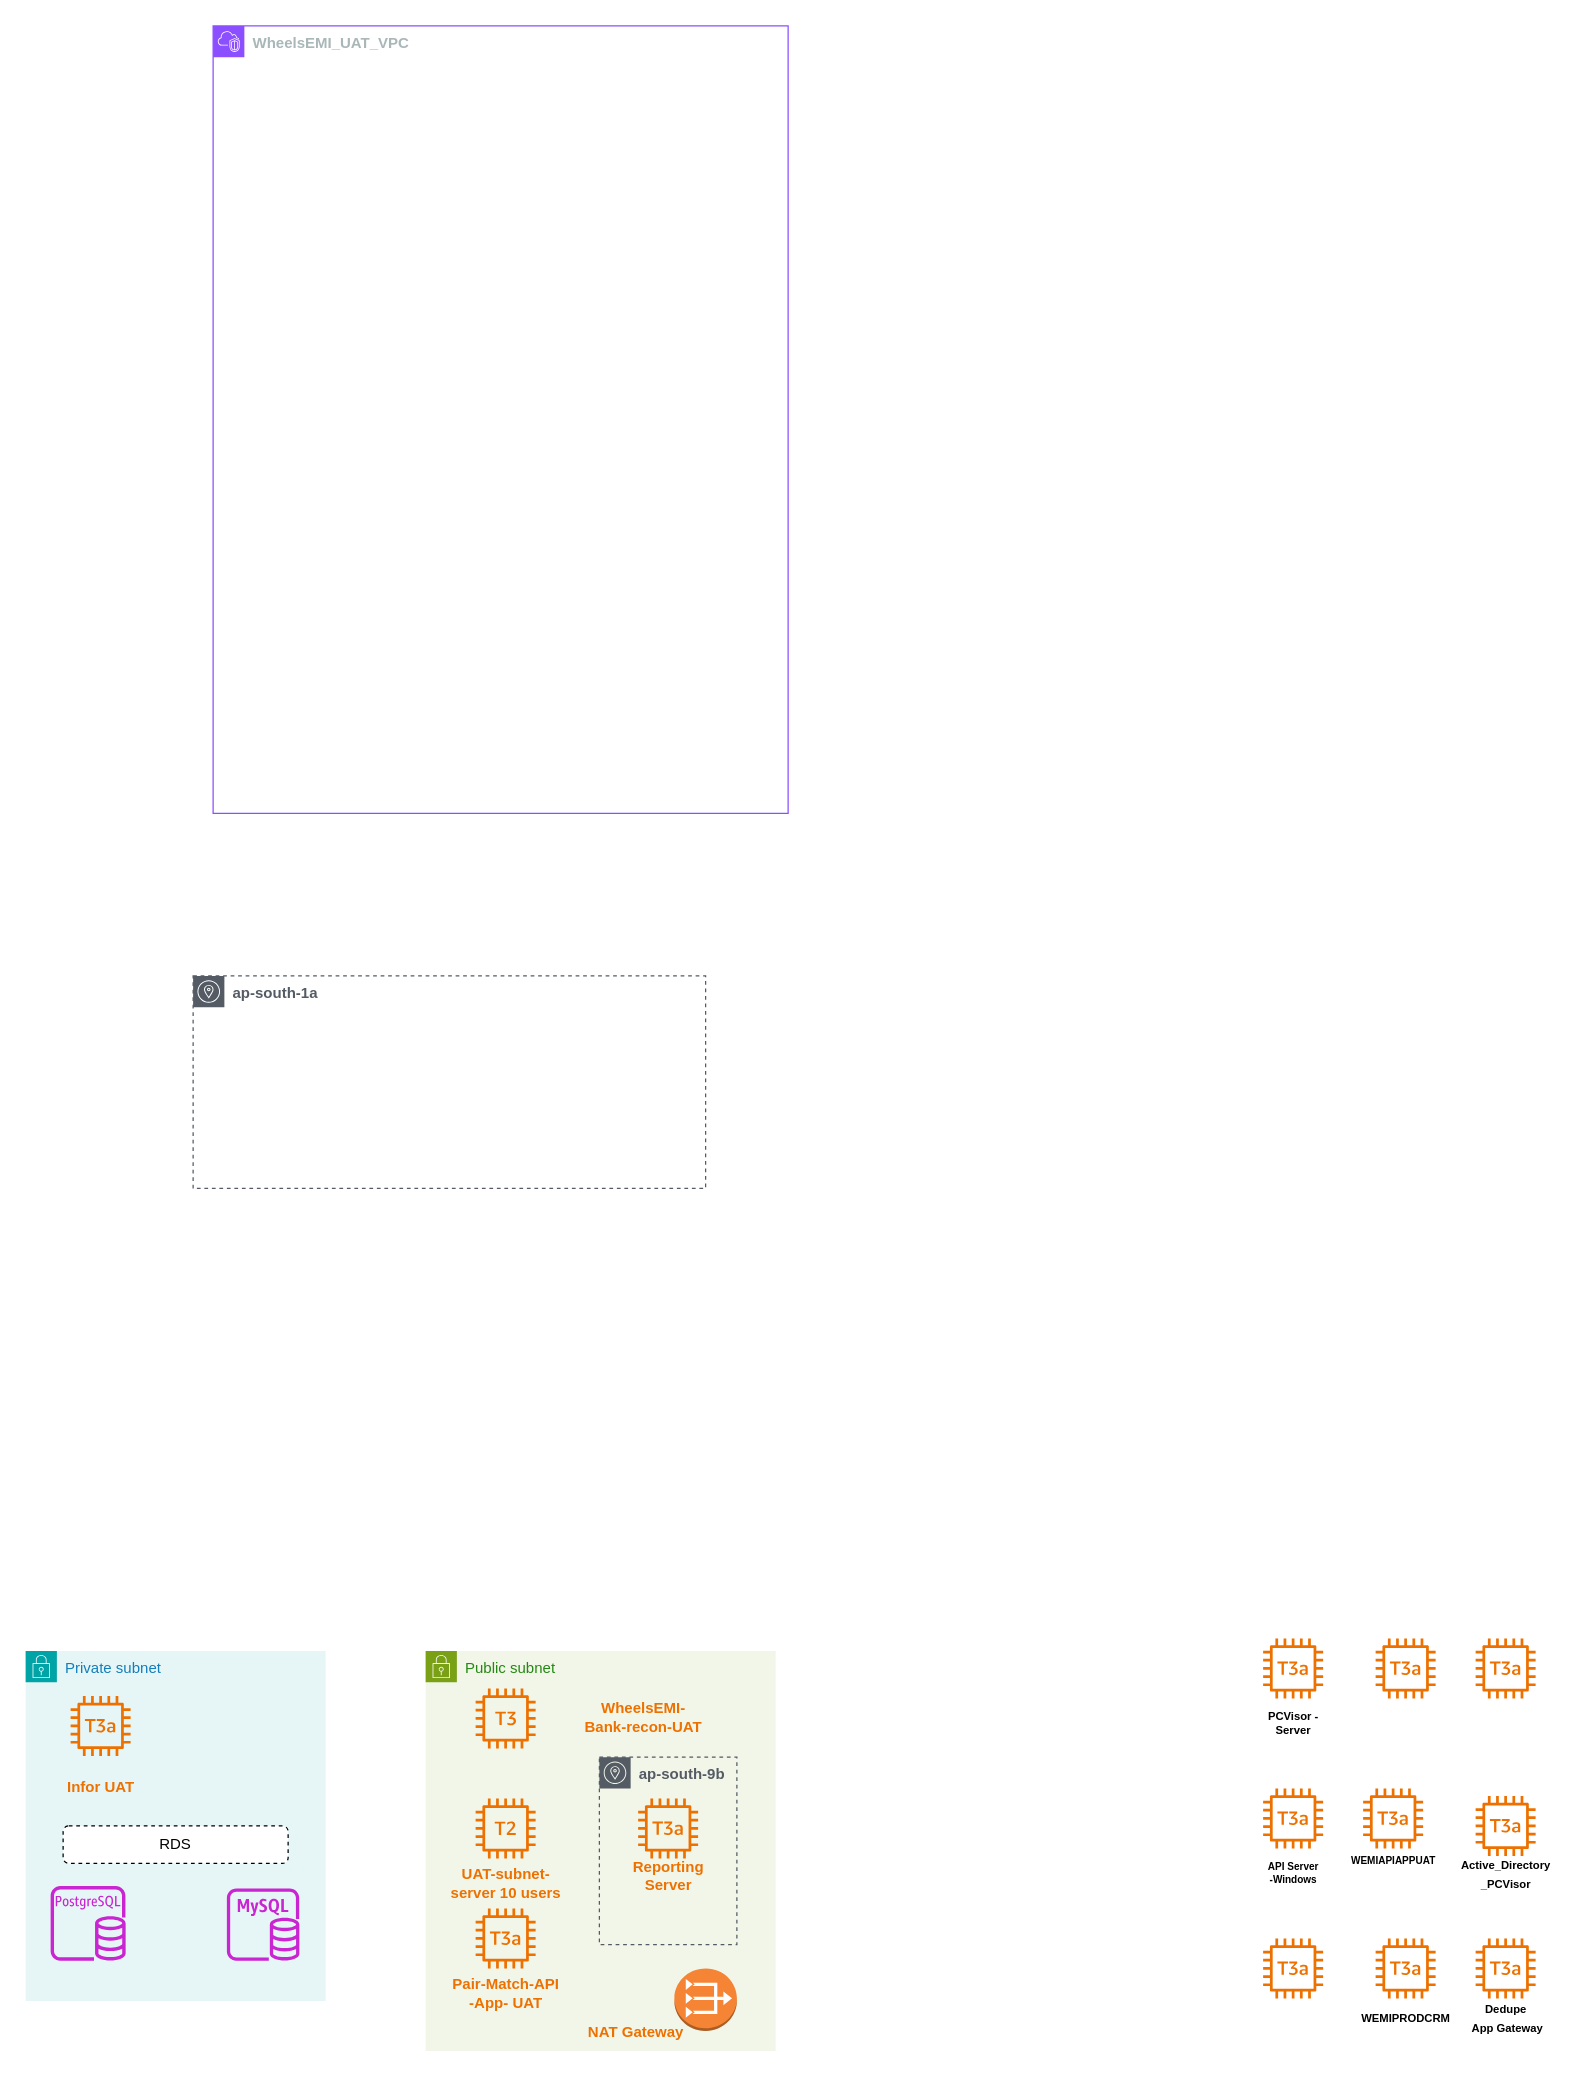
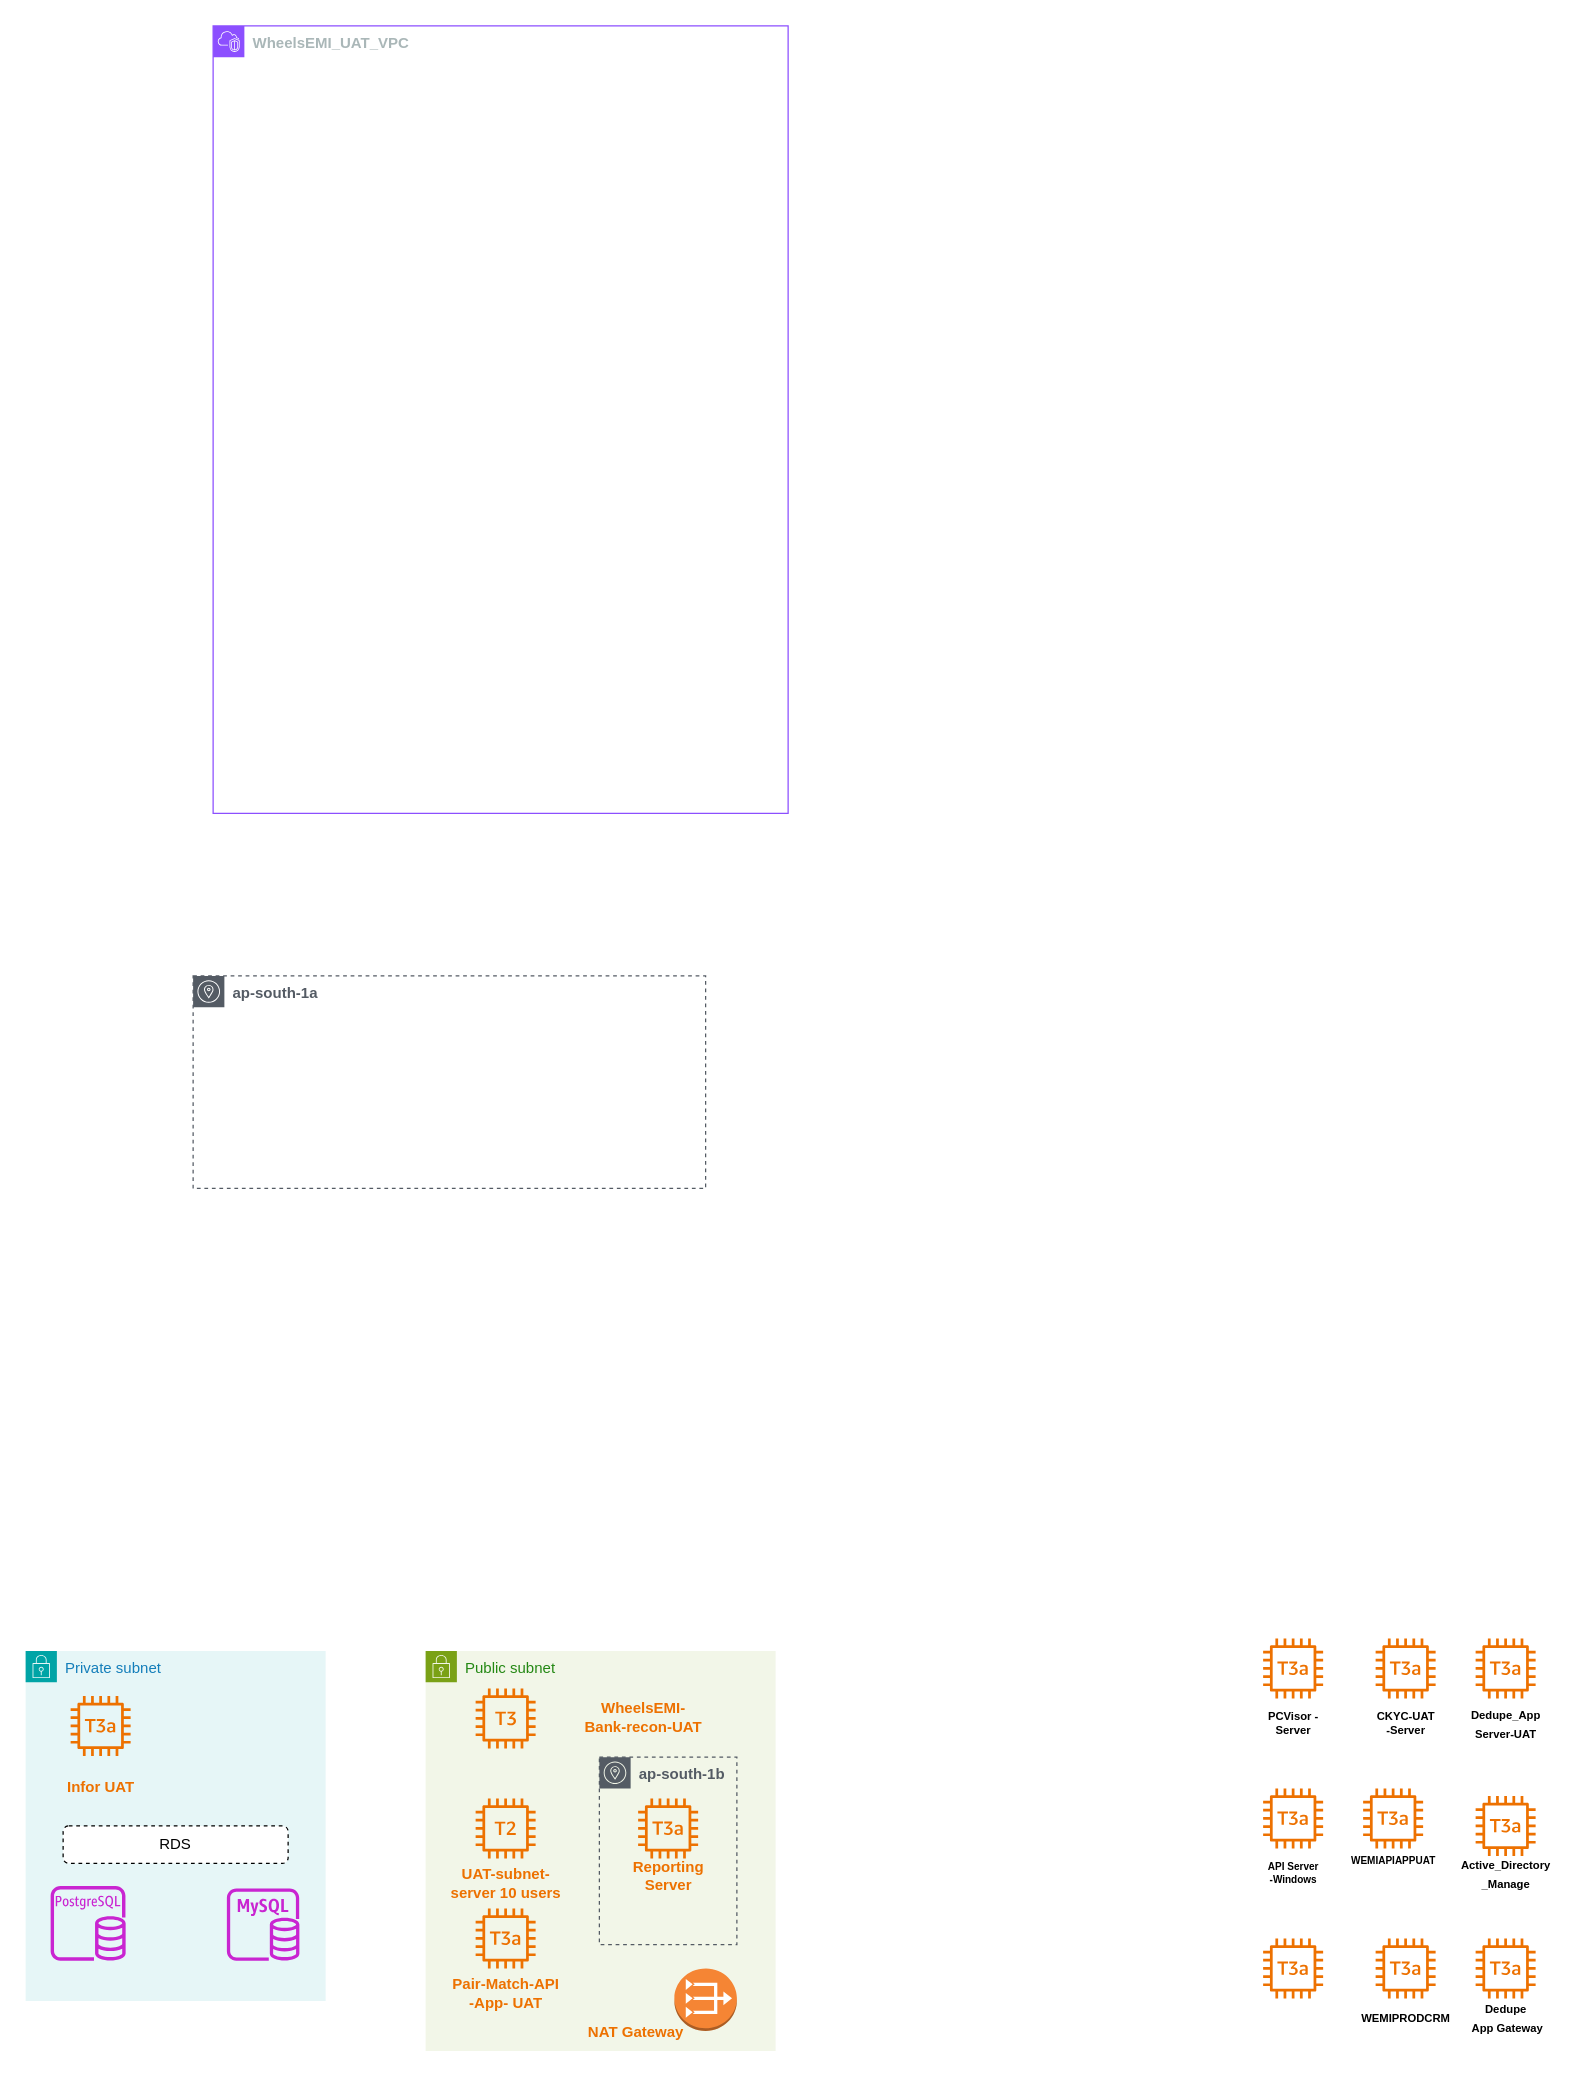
node "CKYC-UAT-Server": added
node "Dedupe_App Server-UAT": added
node "ap-south-9b": label "ap-south-9b" -> "ap-south-1b"
node "Active_Directory _PCVisor": label "Active_Directory _PCVisor" -> "Active_Directory _Manage"
